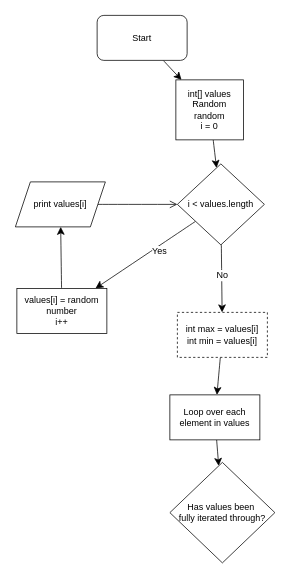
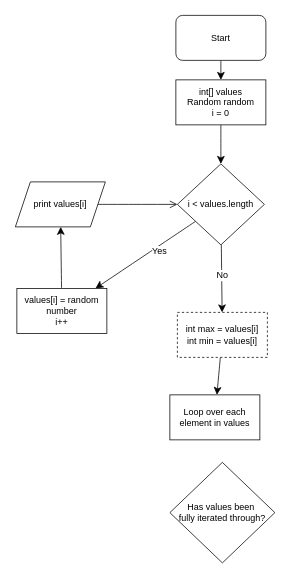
node "Start": moved (142, 38) -> (221, 38)
node "int[] values Random random i = 0": size 68x60 -> 90x45
edge "Loop over each element in values" -> "Has values been fully iterated through?": removed
